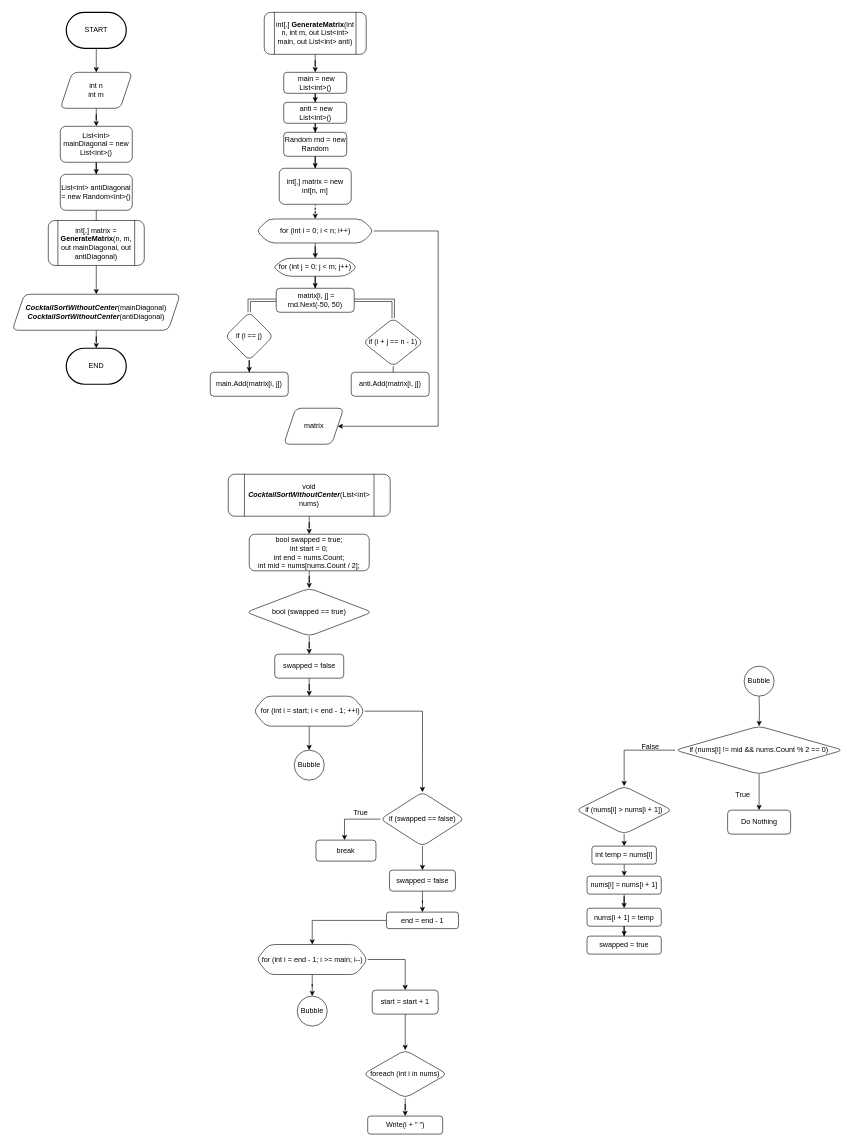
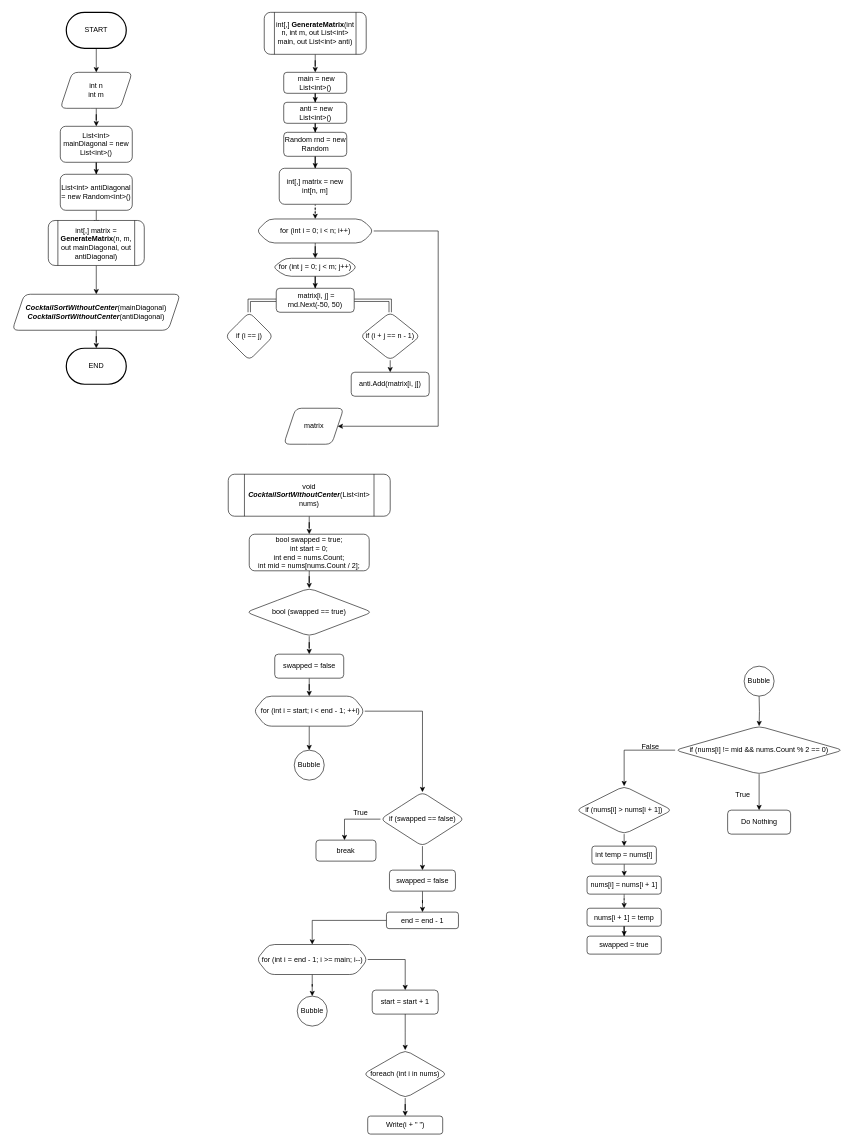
node "if (i + j == n - 1)": moved (393, 342) -> (390, 336)
edge "if (i == j)" -> "main.Add(matrix[i, j])": removed
node "main.Add(matrix[i, j])": removed
edge "nums[i] = nums[i + 1]" -> "nums[i + 1] = temp": style solid -> dashed
